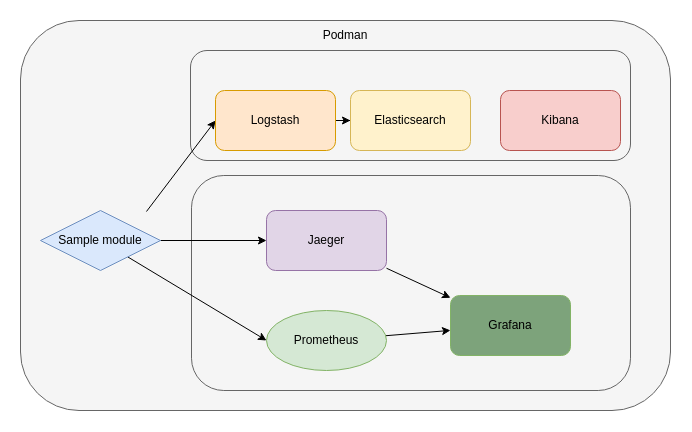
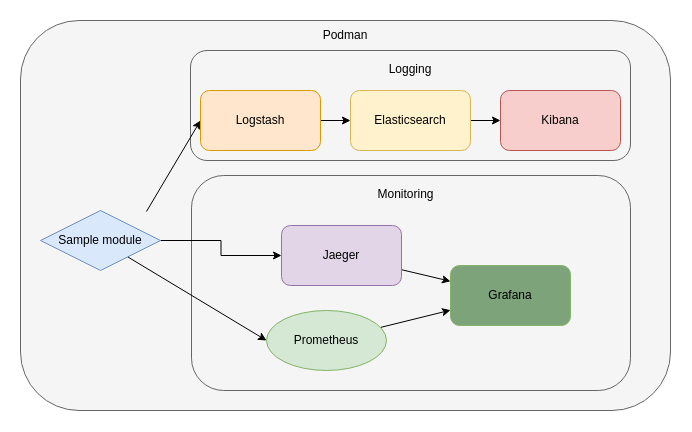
node "Logging": added
node "Logstash": moved (276, 121) -> (261, 121)
edge "Elasticsearch" -> "Kibana": added
node "Monitoring": added
node "Jaeger": moved (327, 241) -> (342, 256)
node "Grafana": moved (511, 326) -> (511, 296)
